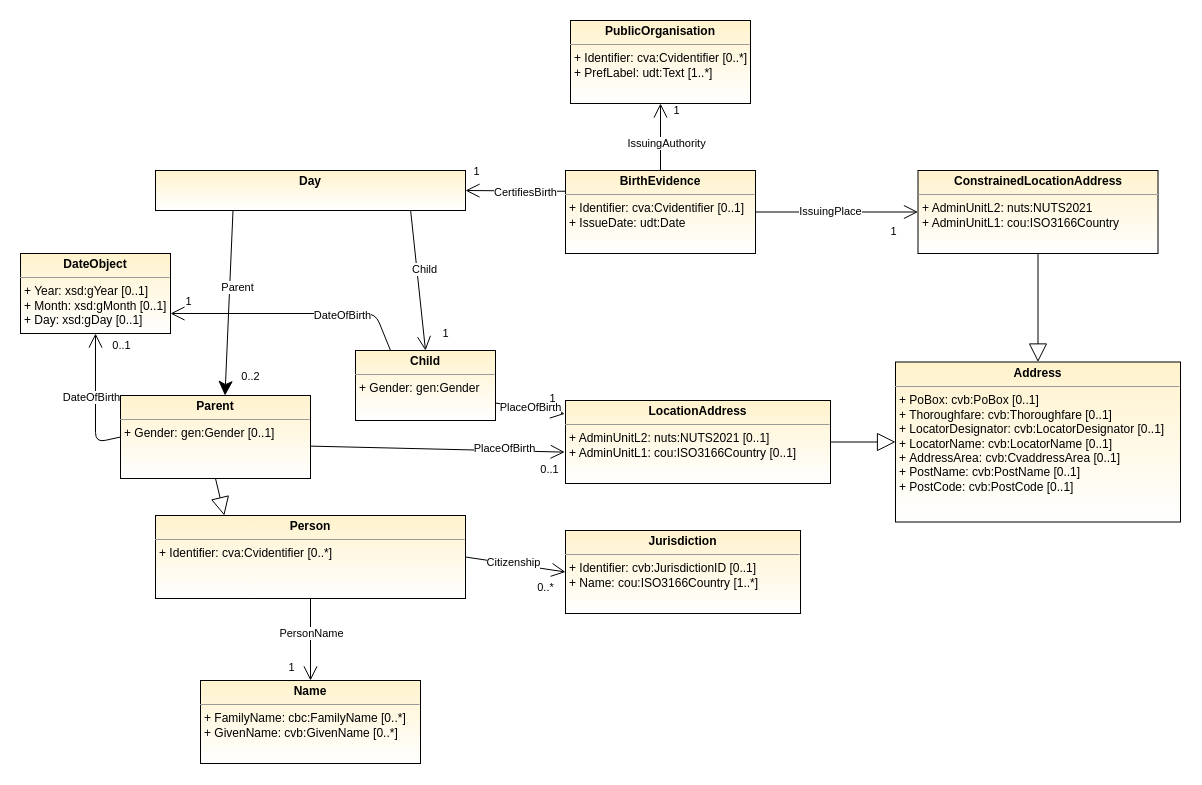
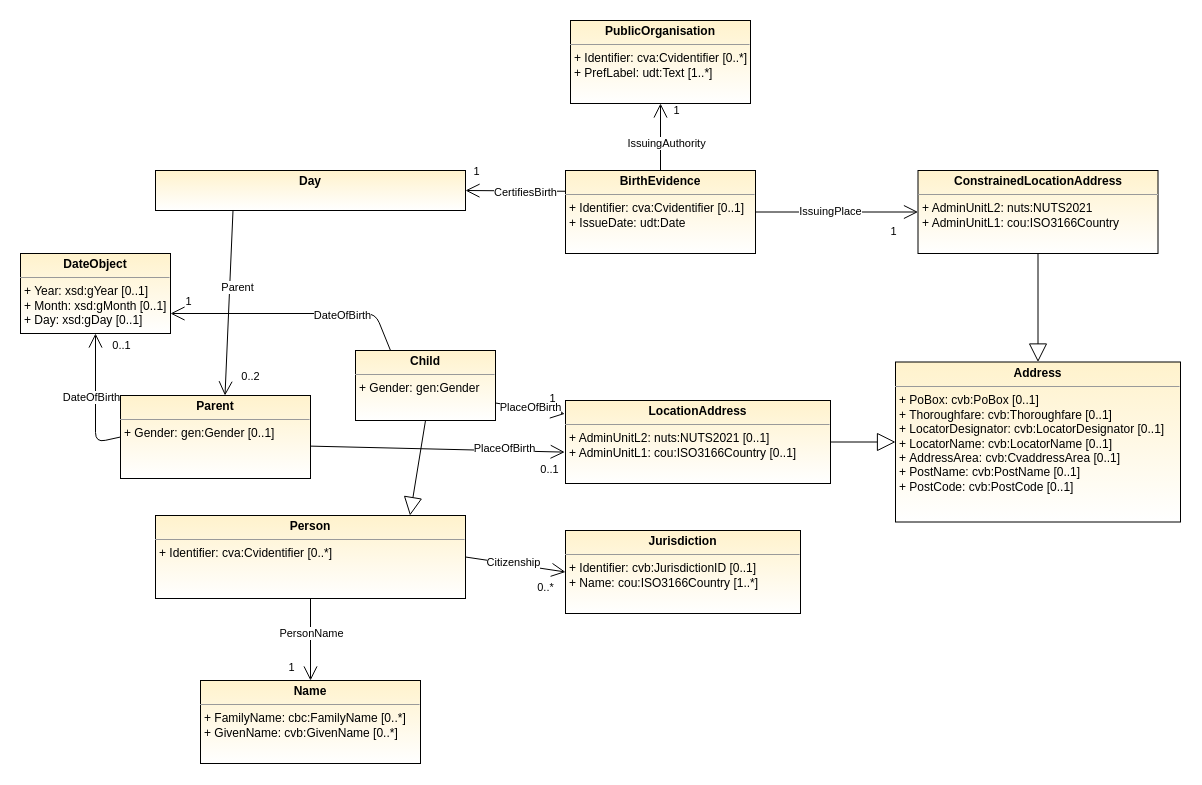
edge "Day" -> "Child + Gender: gen:Gender": removed, labels "Child", "1"
edge "Day" -> "Parent + Gender: gen:Gender [0..1]": arrowhead classic -> open
edge "Child + Gender: gen:Gender" -> "Person + Identifier: cva:Cvidentifier [0..*]": added
edge "Parent + Gender: gen:Gender [0..1]" -> "Person + Identifier: cva:Cvidentifier [0..*]": removed
